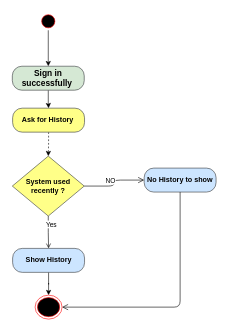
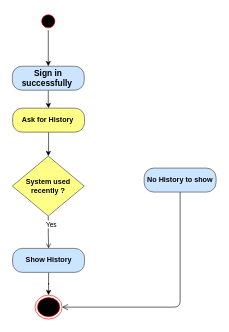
node "Sign in successfully": fillcolor #d5e8d4 -> #cce5ff
edge "Ask for History" -> "System used recently ?": style dashed -> solid
edge "System used recently ?" -> "No History to show": removed, label "NO"
